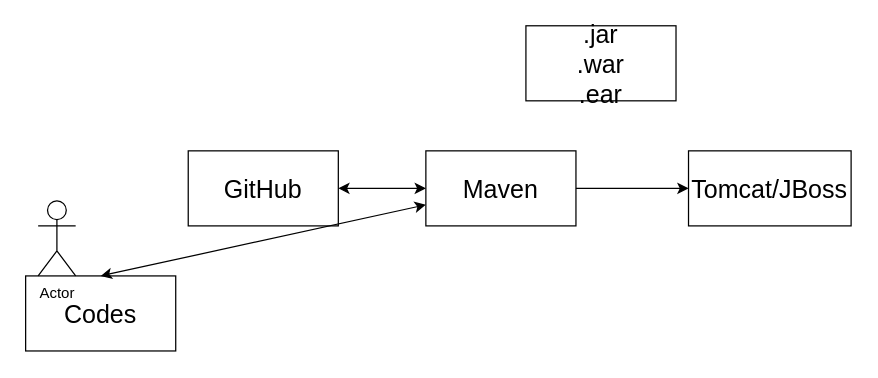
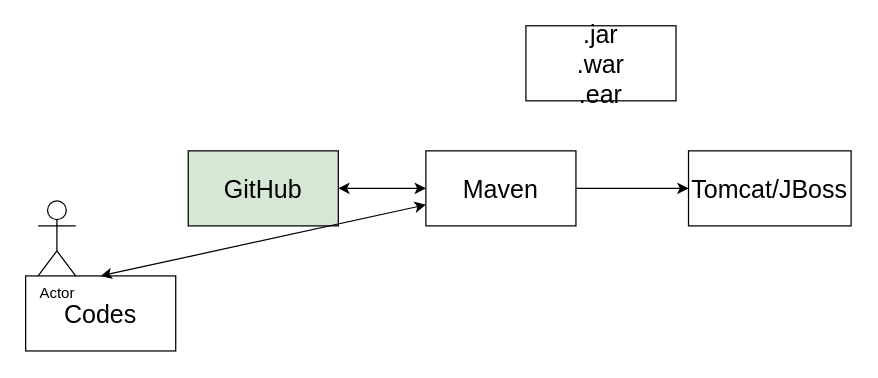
node "GitHub": fillcolor #ffffff -> #d5e8d4
